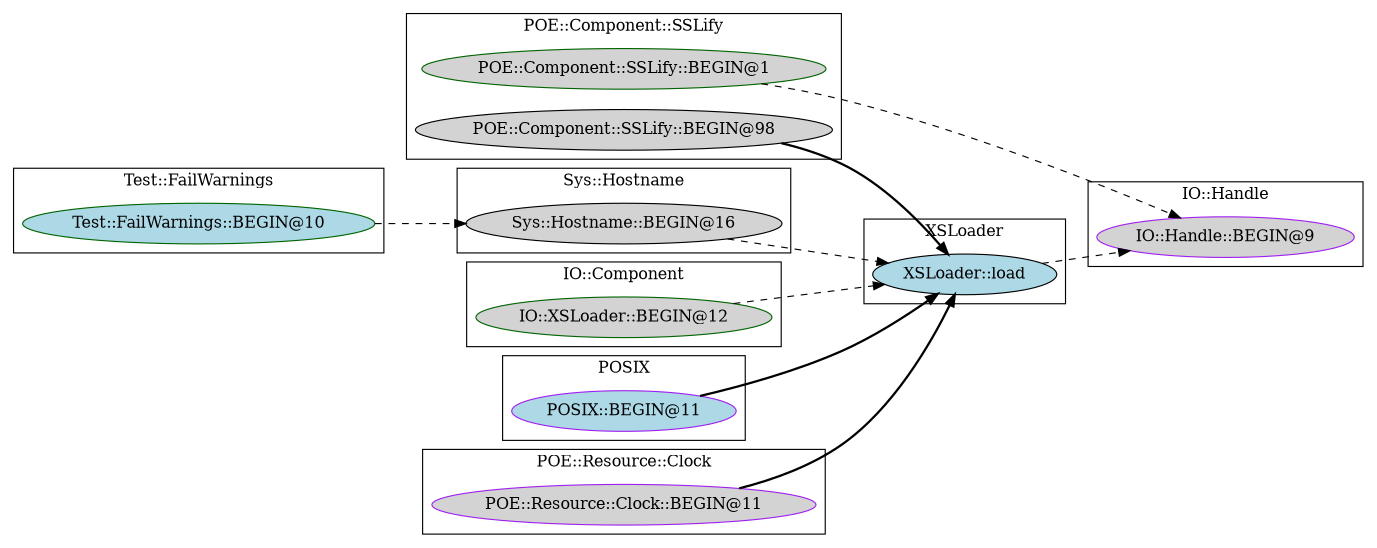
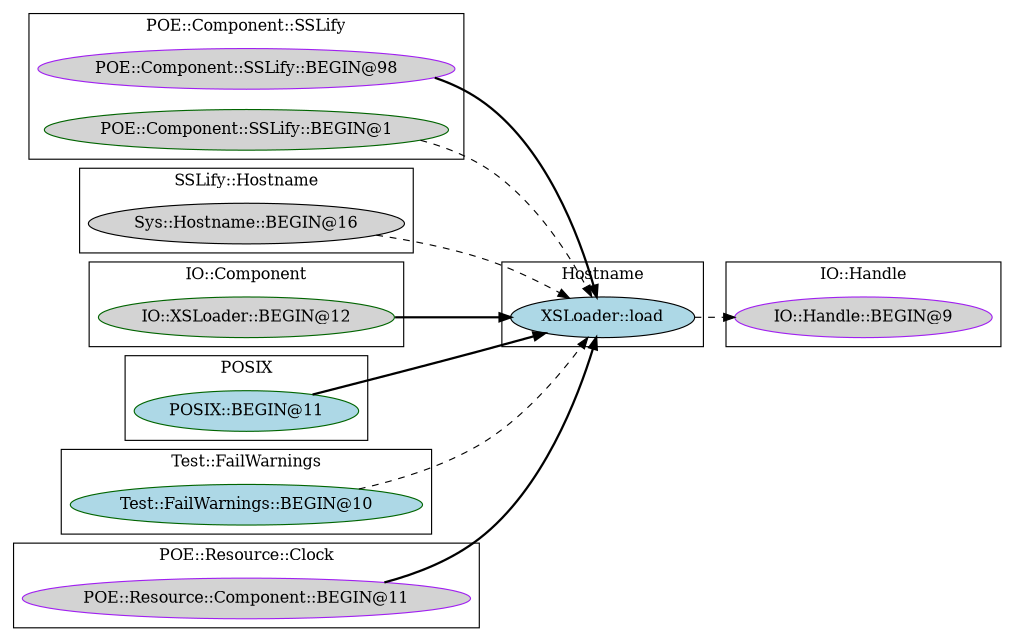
node "POE::Component::SSLify::BEGIN@98": color black -> purple
edge "POE::Component::SSLify::BEGIN@1" -> "IO::Handle::BEGIN@9": now "POE::Component::SSLify::BEGIN@1" -> "XSLoader::load"
cluster "Sys::Hostname": label "Sys::Hostname" -> "SSLify::Hostname"
edge "Test::FailWarnings::BEGIN@10" -> "Sys::Hostname::BEGIN@16": now "Test::FailWarnings::BEGIN@10" -> "XSLoader::load"
cluster "XSLoader": label "XSLoader" -> "Hostname"
edge "IO::XSLoader::BEGIN@12" -> "XSLoader::load": style dashed -> bold
node "POSIX::BEGIN@11": color purple -> darkgreen
node "POE::Resource::Clock::BEGIN@11": label "POE::Resource::Clock::BEGIN@11" -> "POE::Resource::Component::BEGIN@11"
